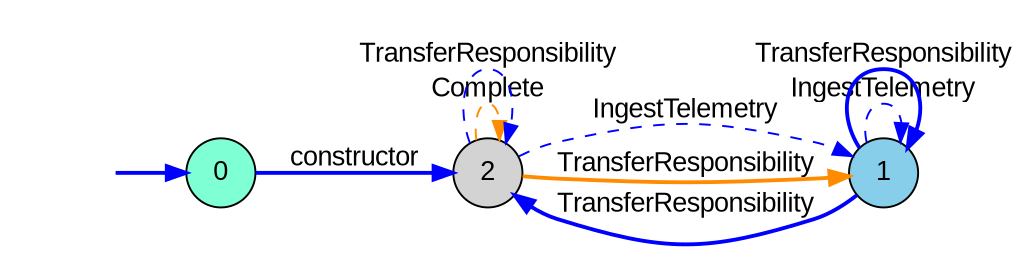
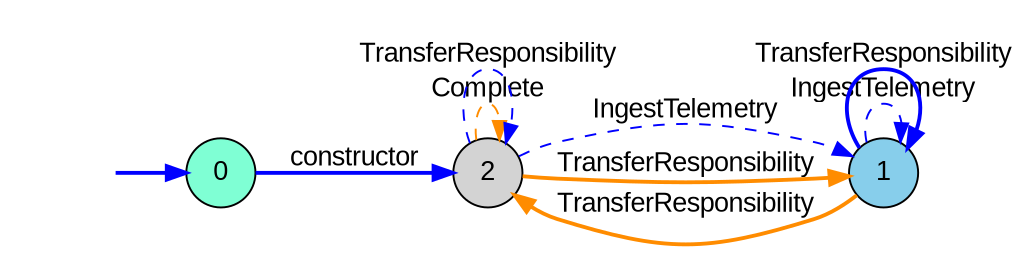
edge "1" -> "2": color blue -> darkorange
